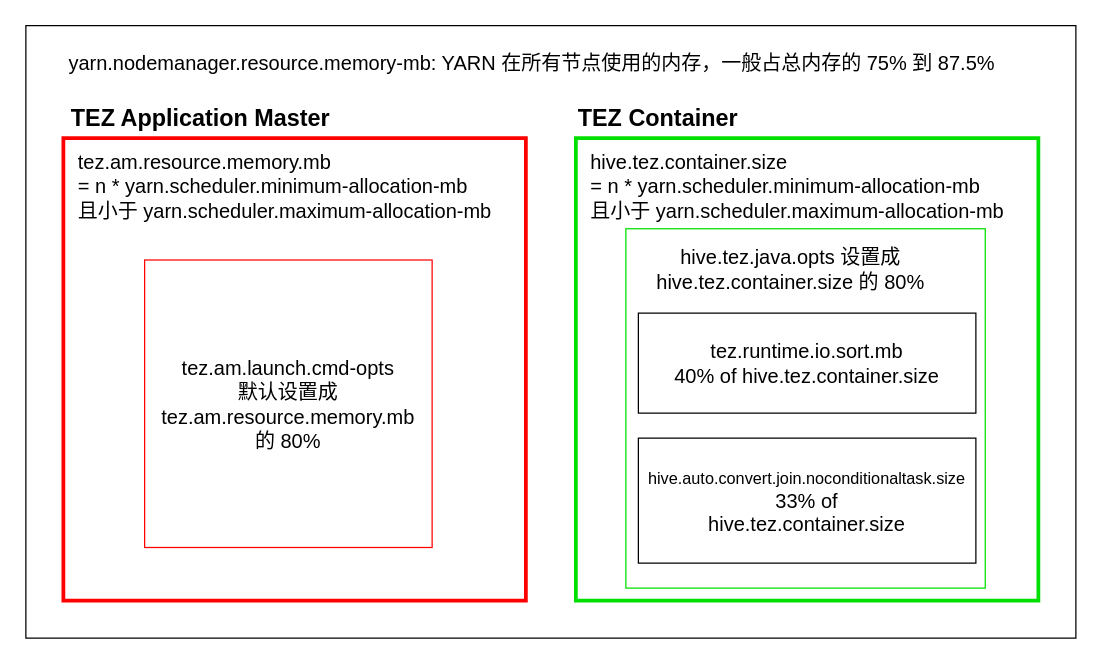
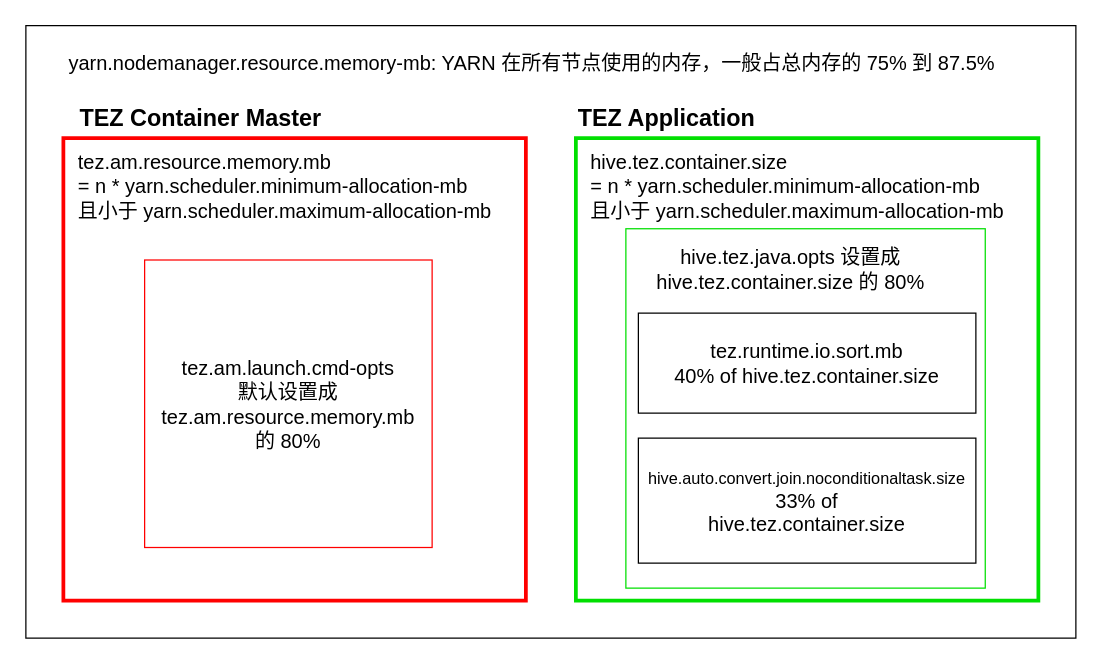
node "TEZ Application Master": label "TEZ Application Master" -> "TEZ Container Master"
node "TEZ Container": label "TEZ Container" -> "TEZ Application"
